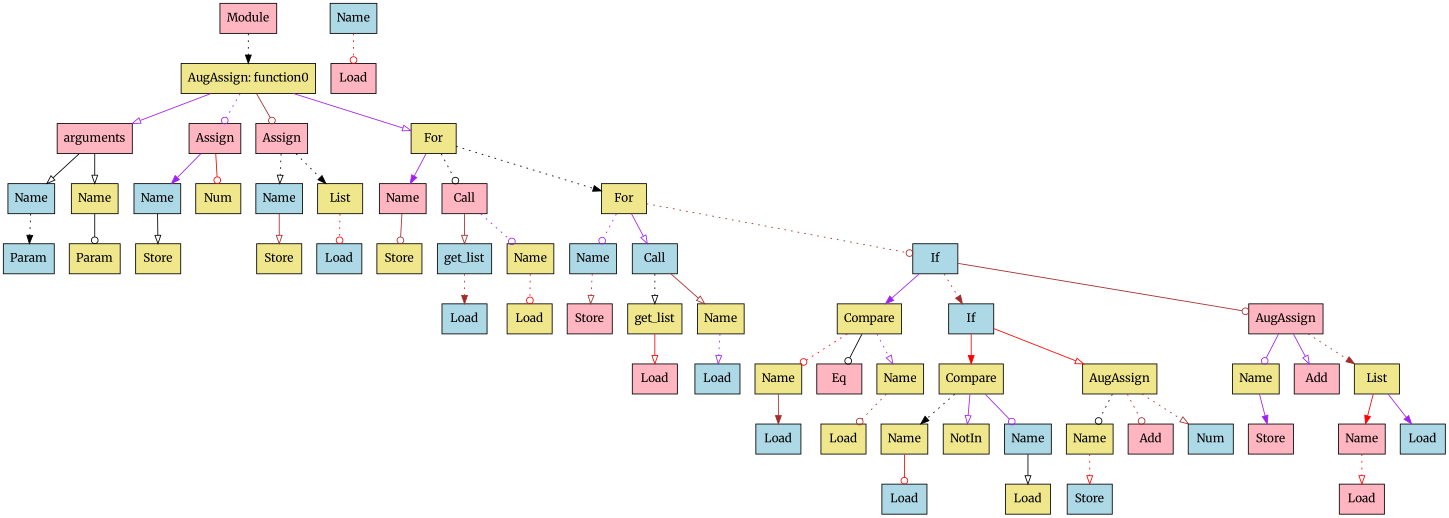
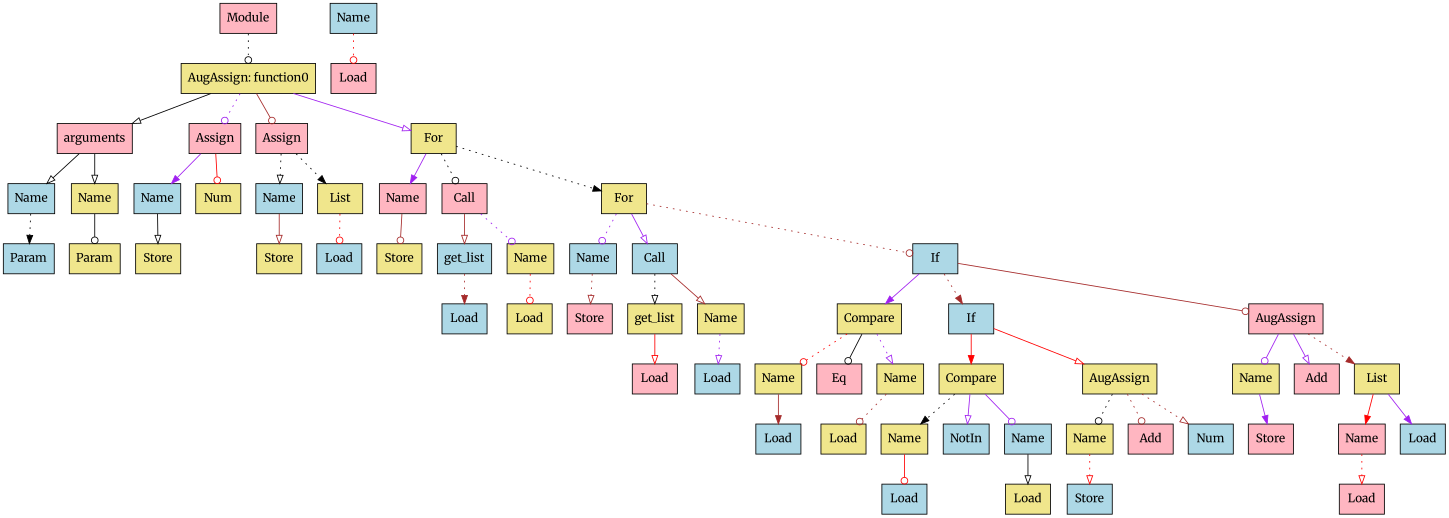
edge "Module" -> "AugAssign: function0": arrowhead normal -> odot
edge "AugAssign: function0" -> "arguments": color purple -> black
node "NotIn": fillcolor khaki -> lightblue
